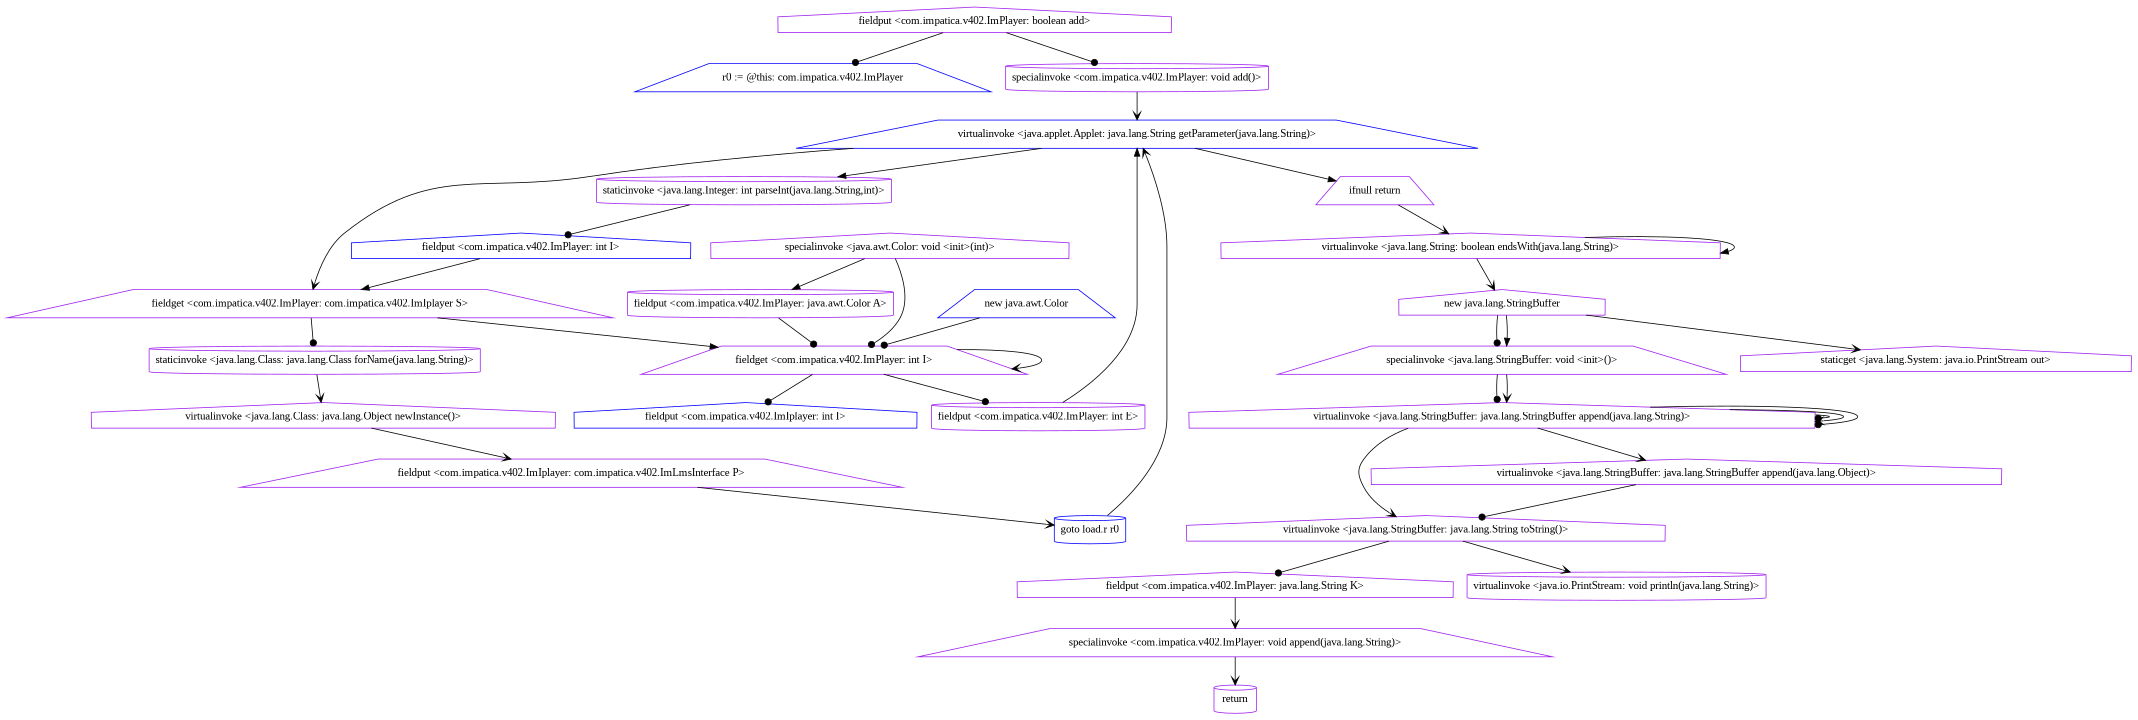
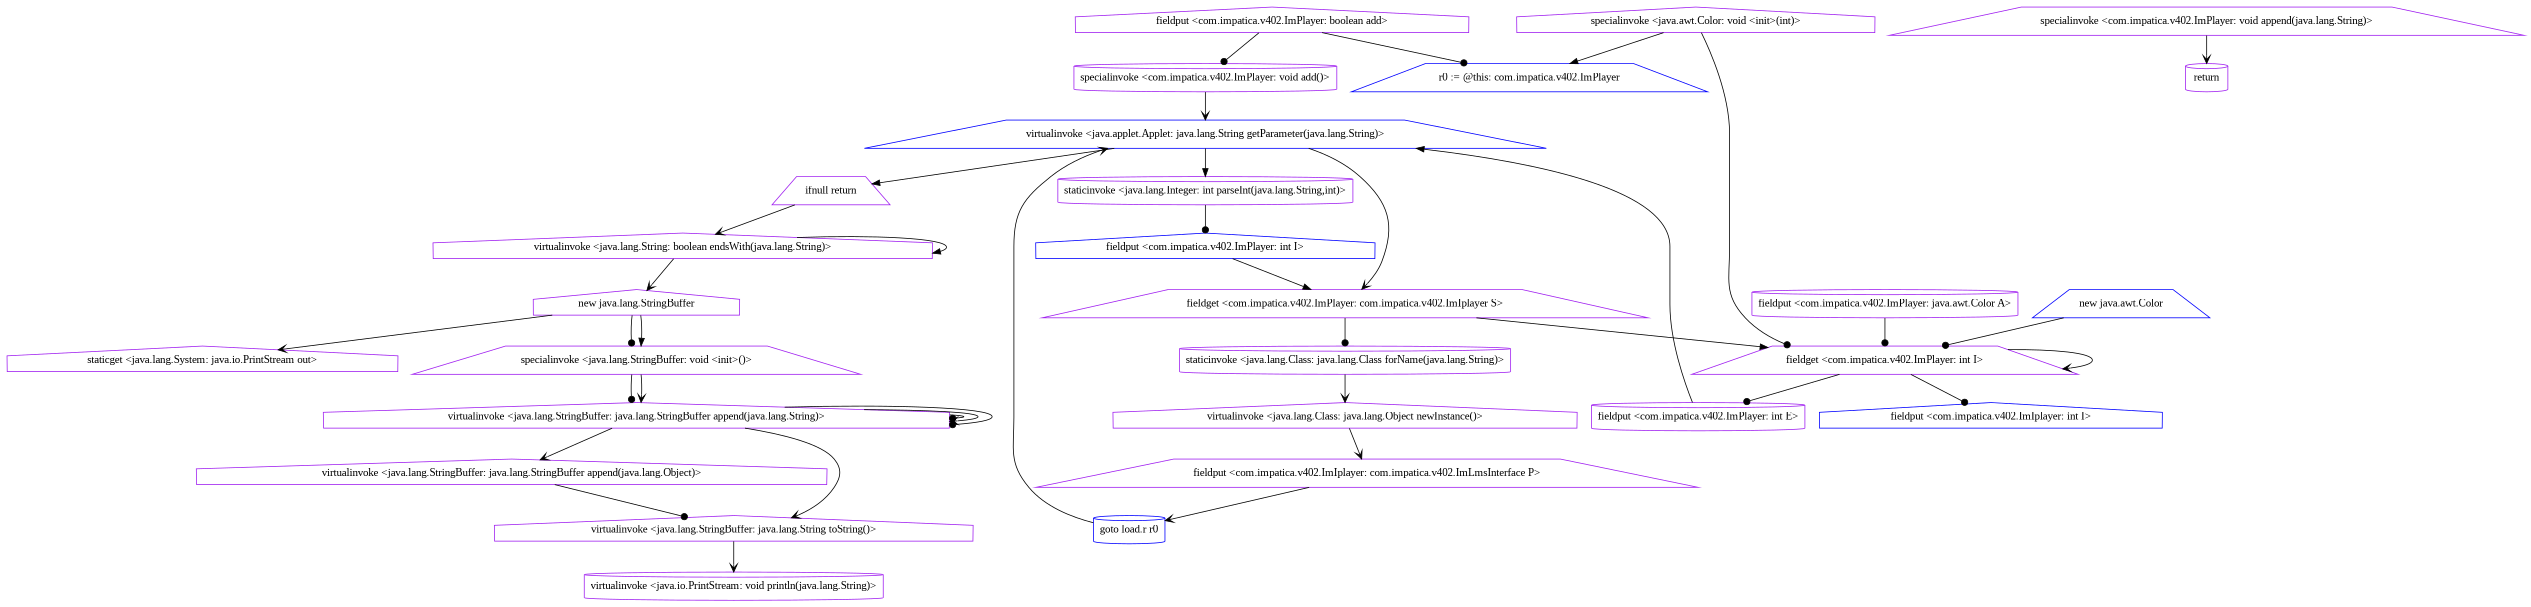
edge "specialinvoke <java.awt.Color: void <init>(int)>" -> "fieldput <com.impatica.v402.ImPlayer: java.awt.Color A>": now "specialinvoke <java.awt.Color: void <init>(int)>" -> "r0 := @this: com.impatica.v402.ImPlayer"
node "fieldput <com.impatica.v402.ImPlayer: java.lang.String K>": removed
